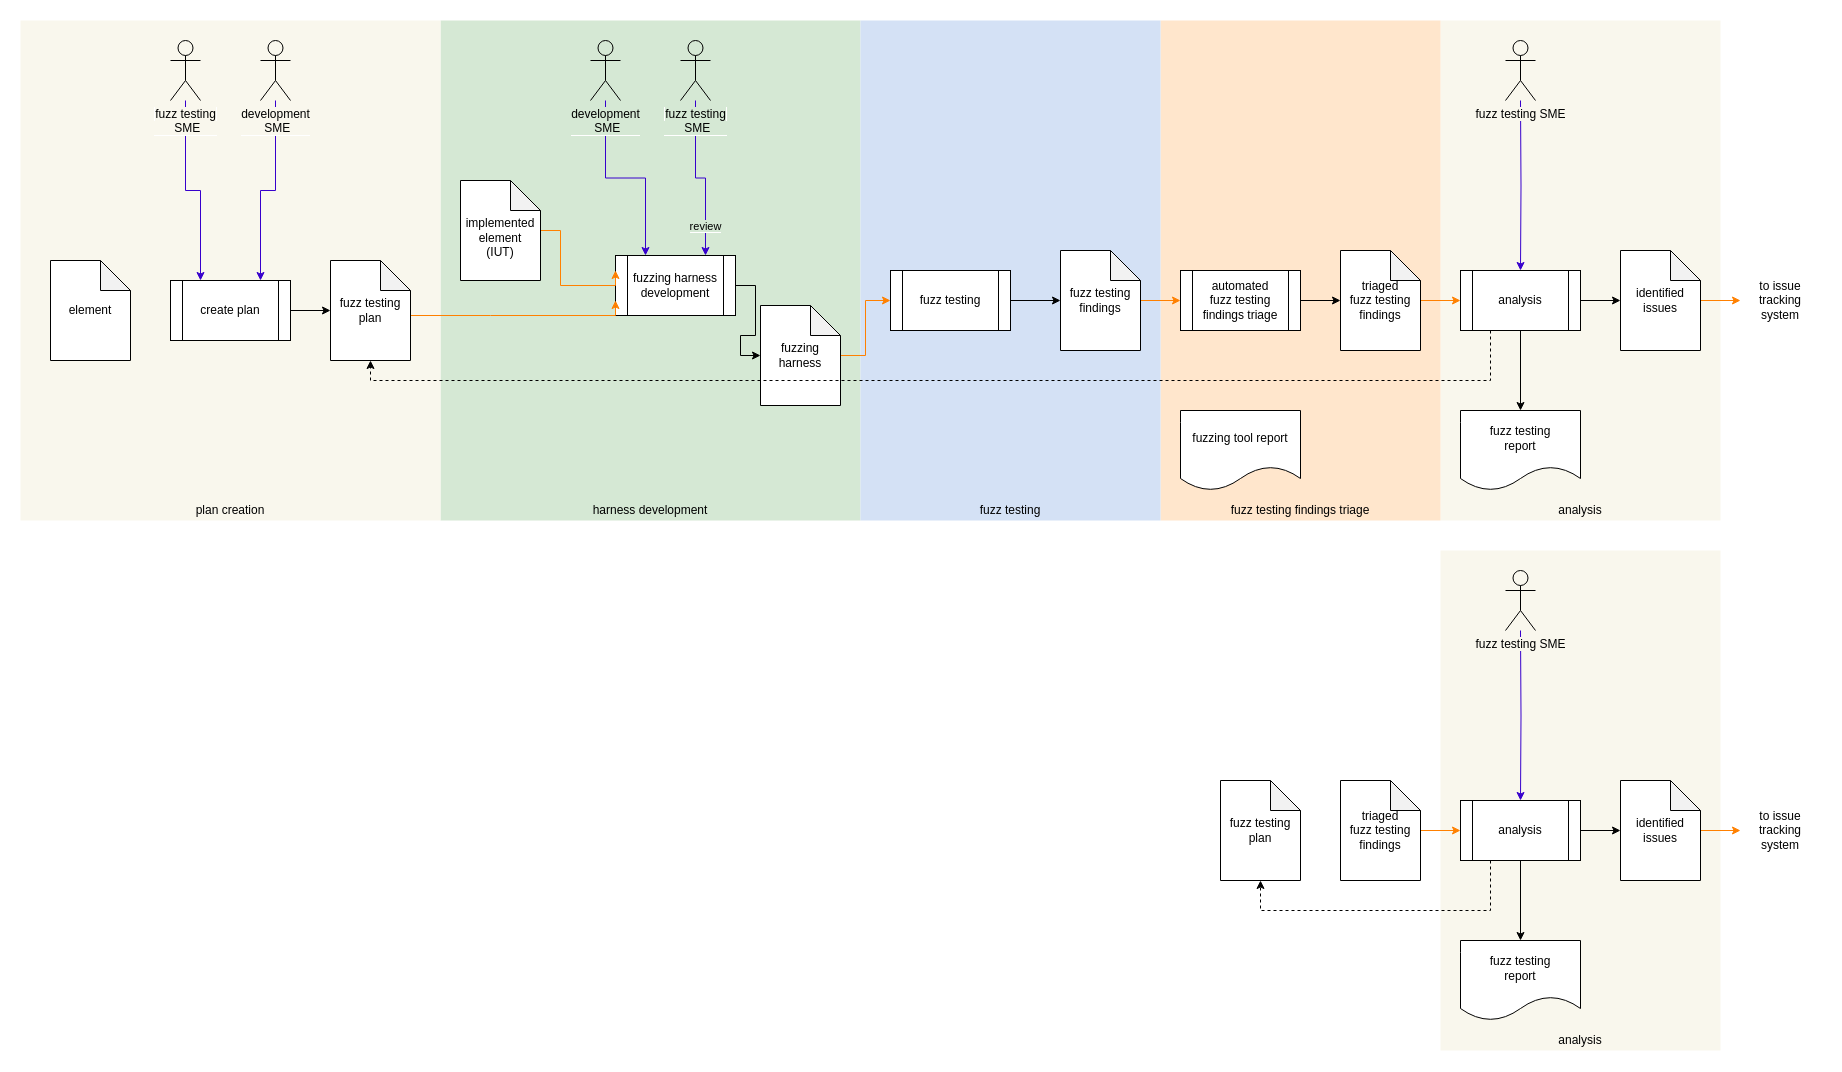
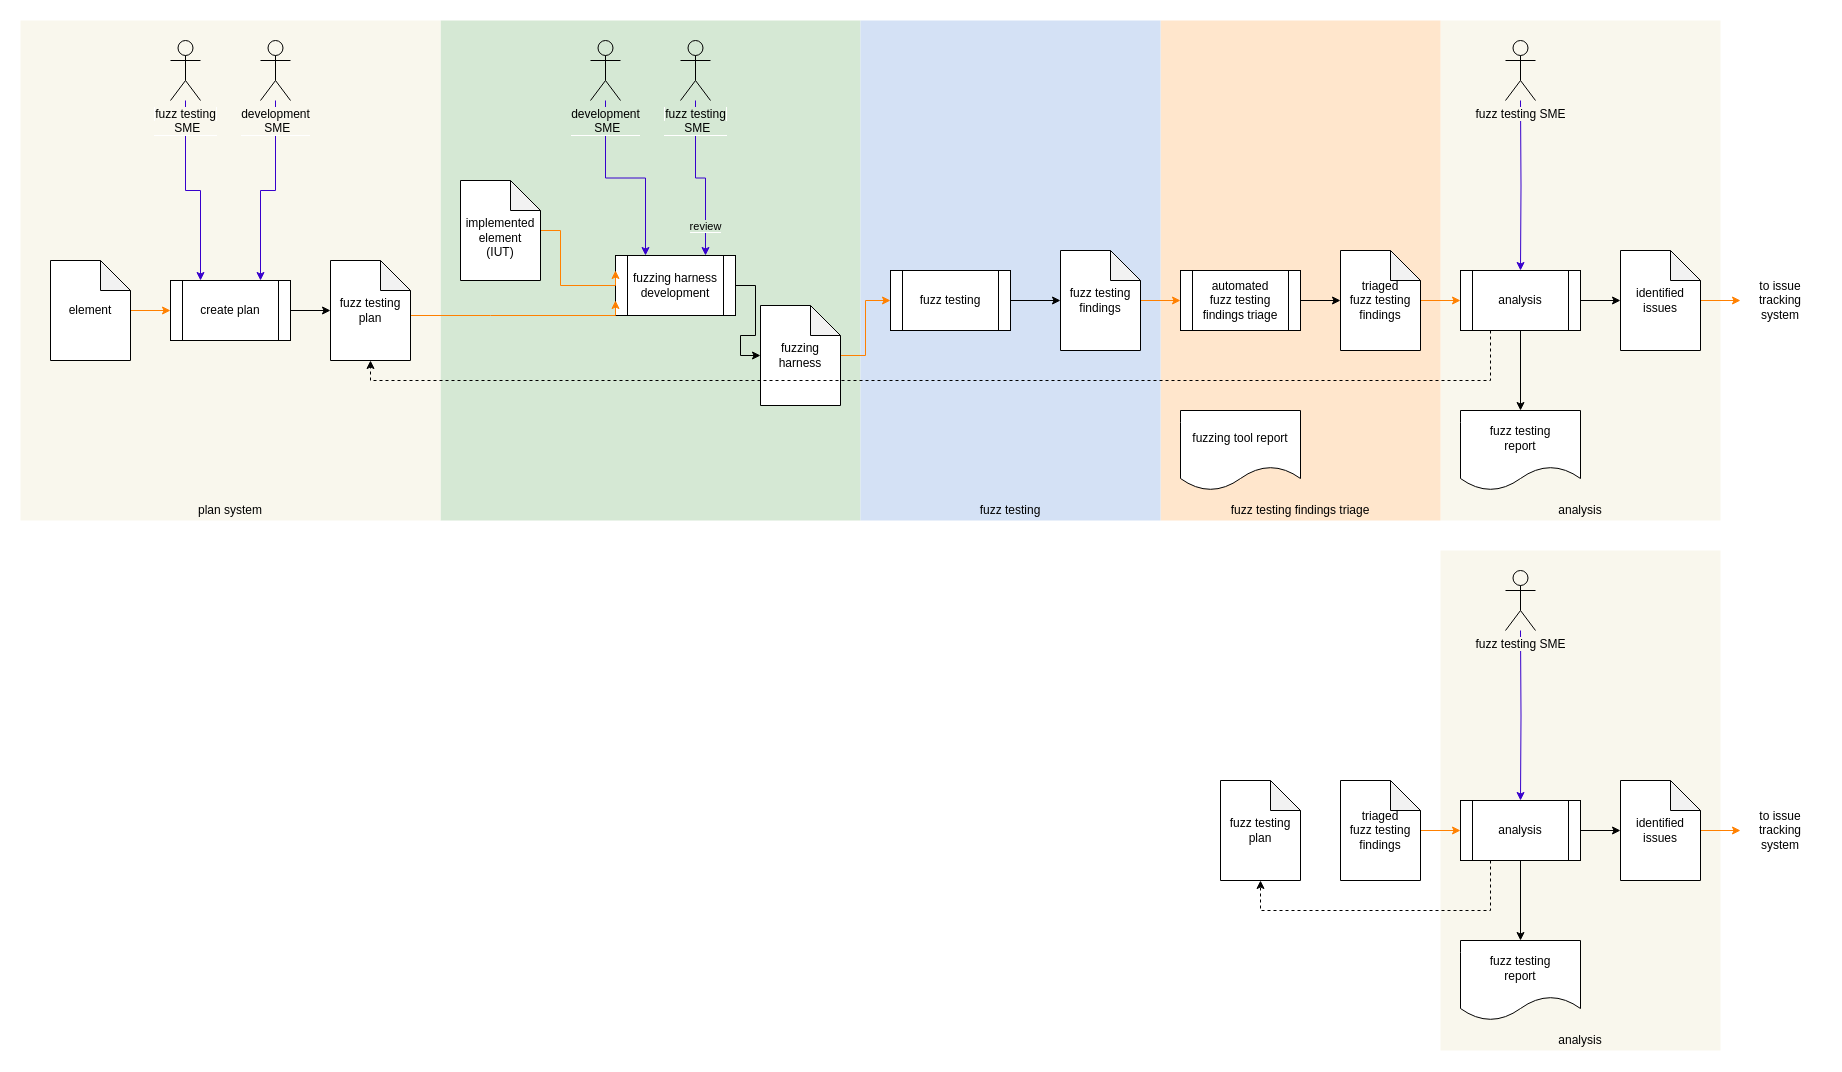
edge "element" -> "create plan": added
node "plan creation": label "plan creation" -> "plan system"
node "harness development": removed
